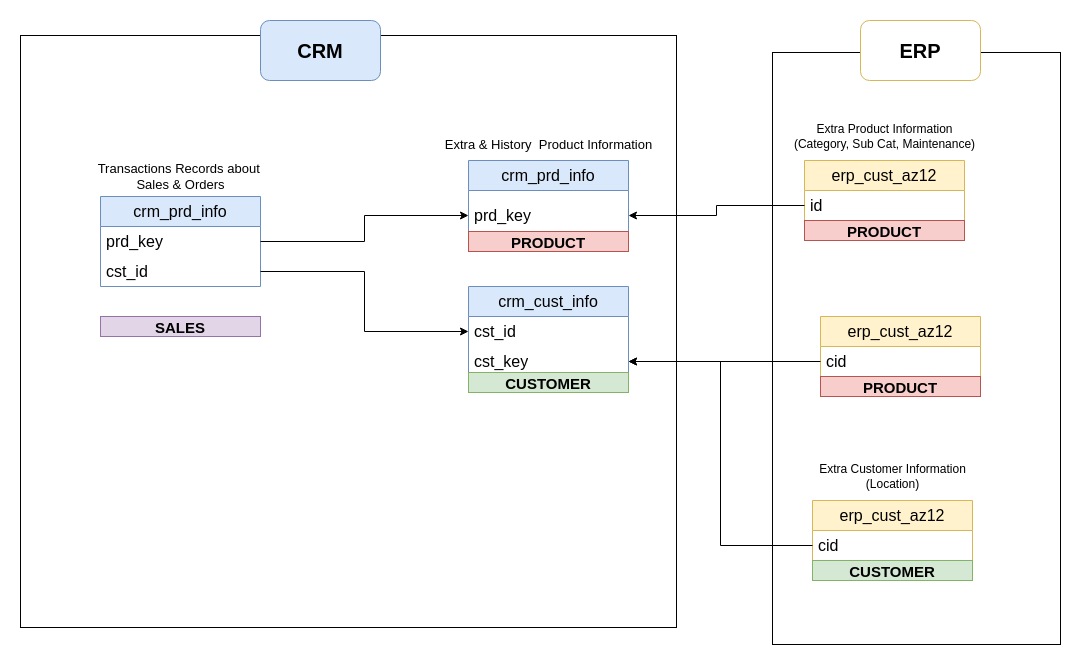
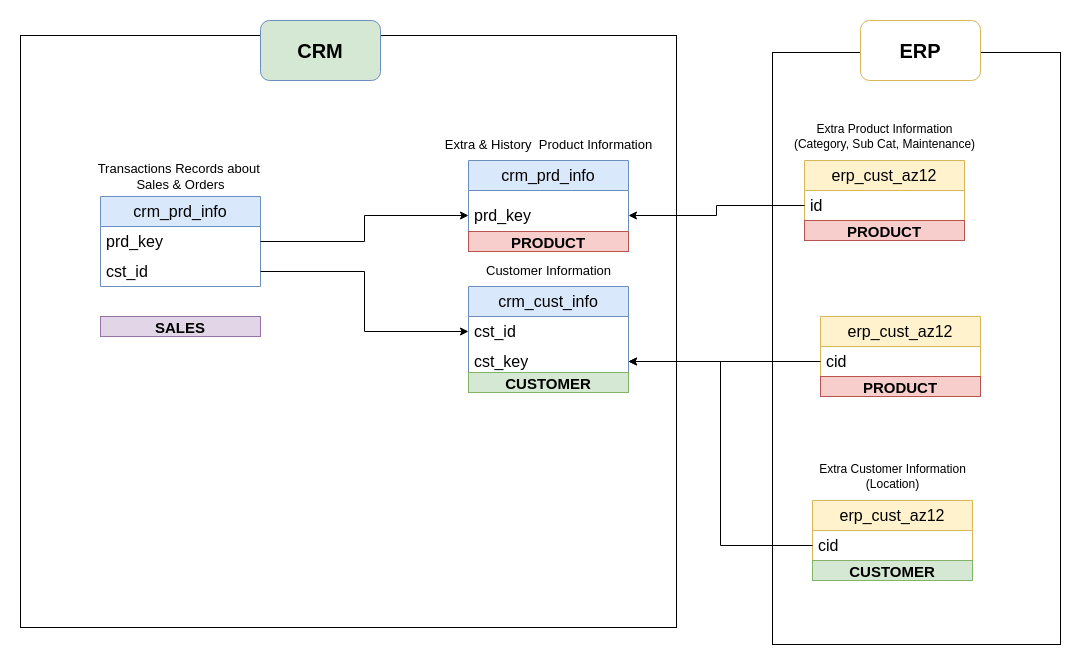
node "CRM": fillcolor #dae8fc -> #d5e8d4
node "Customer Information": added
